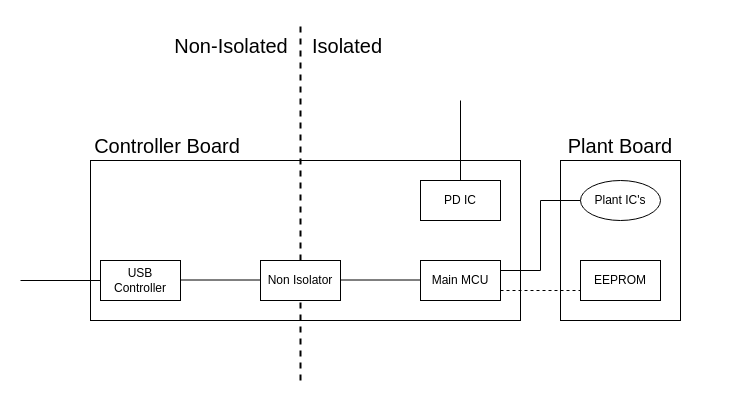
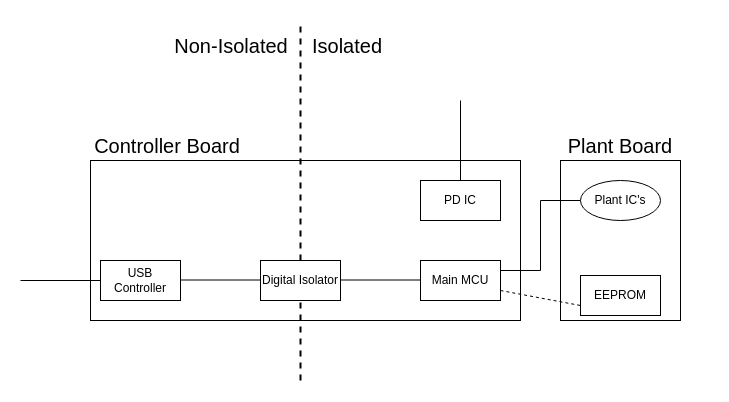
node "Non Isolator": label "Non Isolator" -> "Digital Isolator"
node "EEPROM": moved (621, 281) -> (621, 296)
